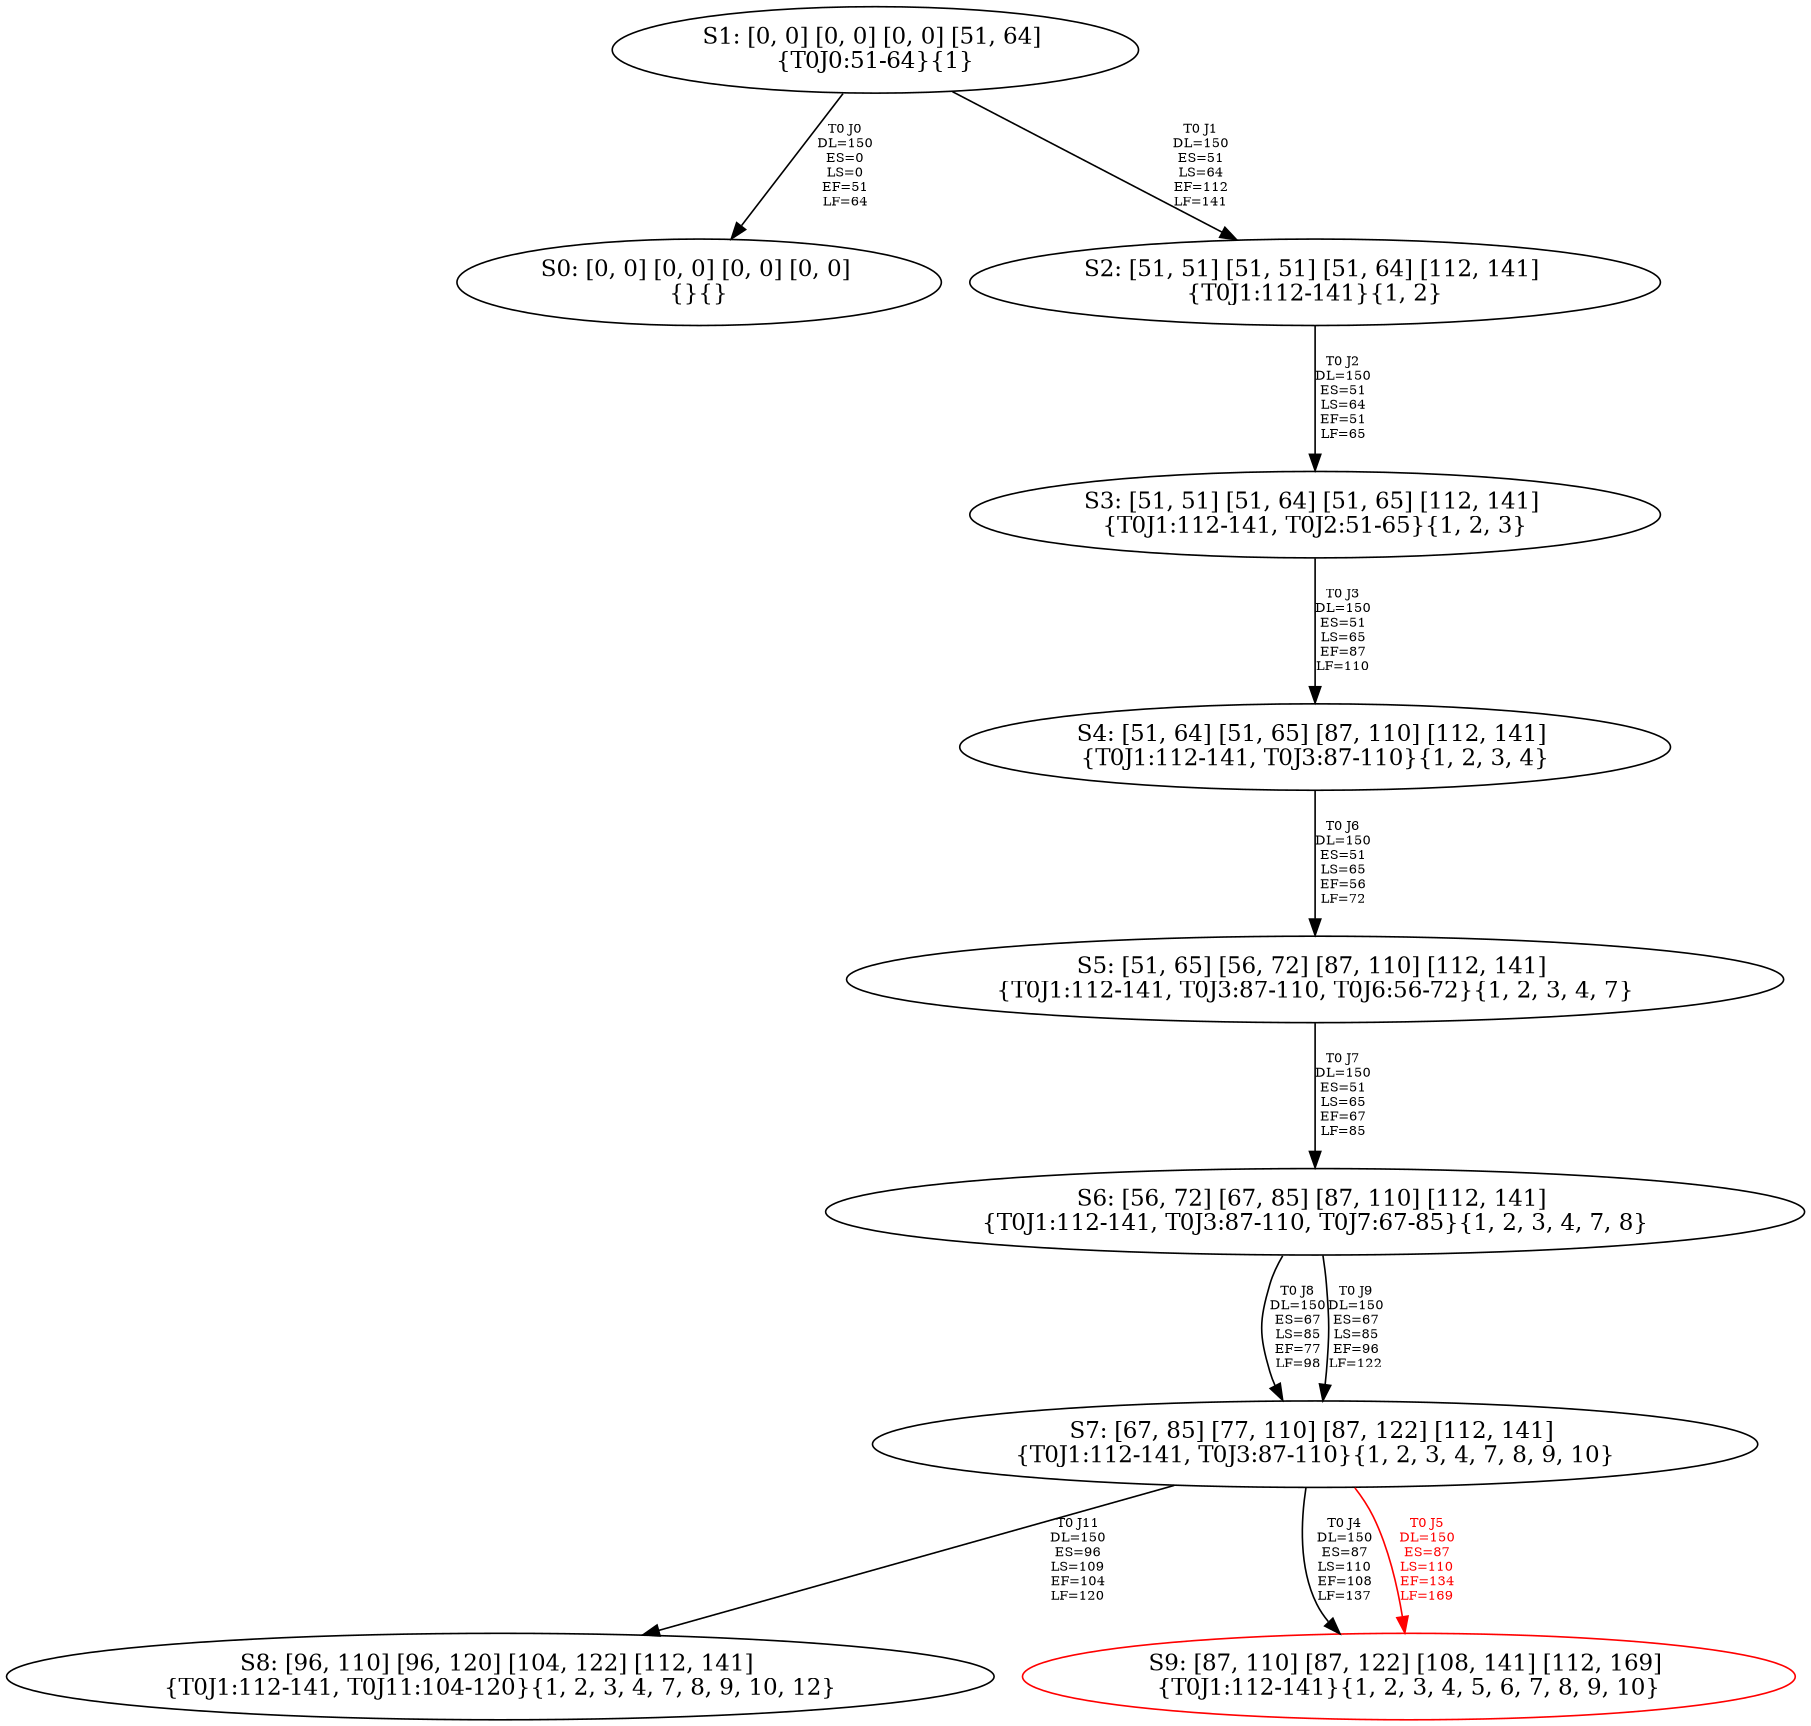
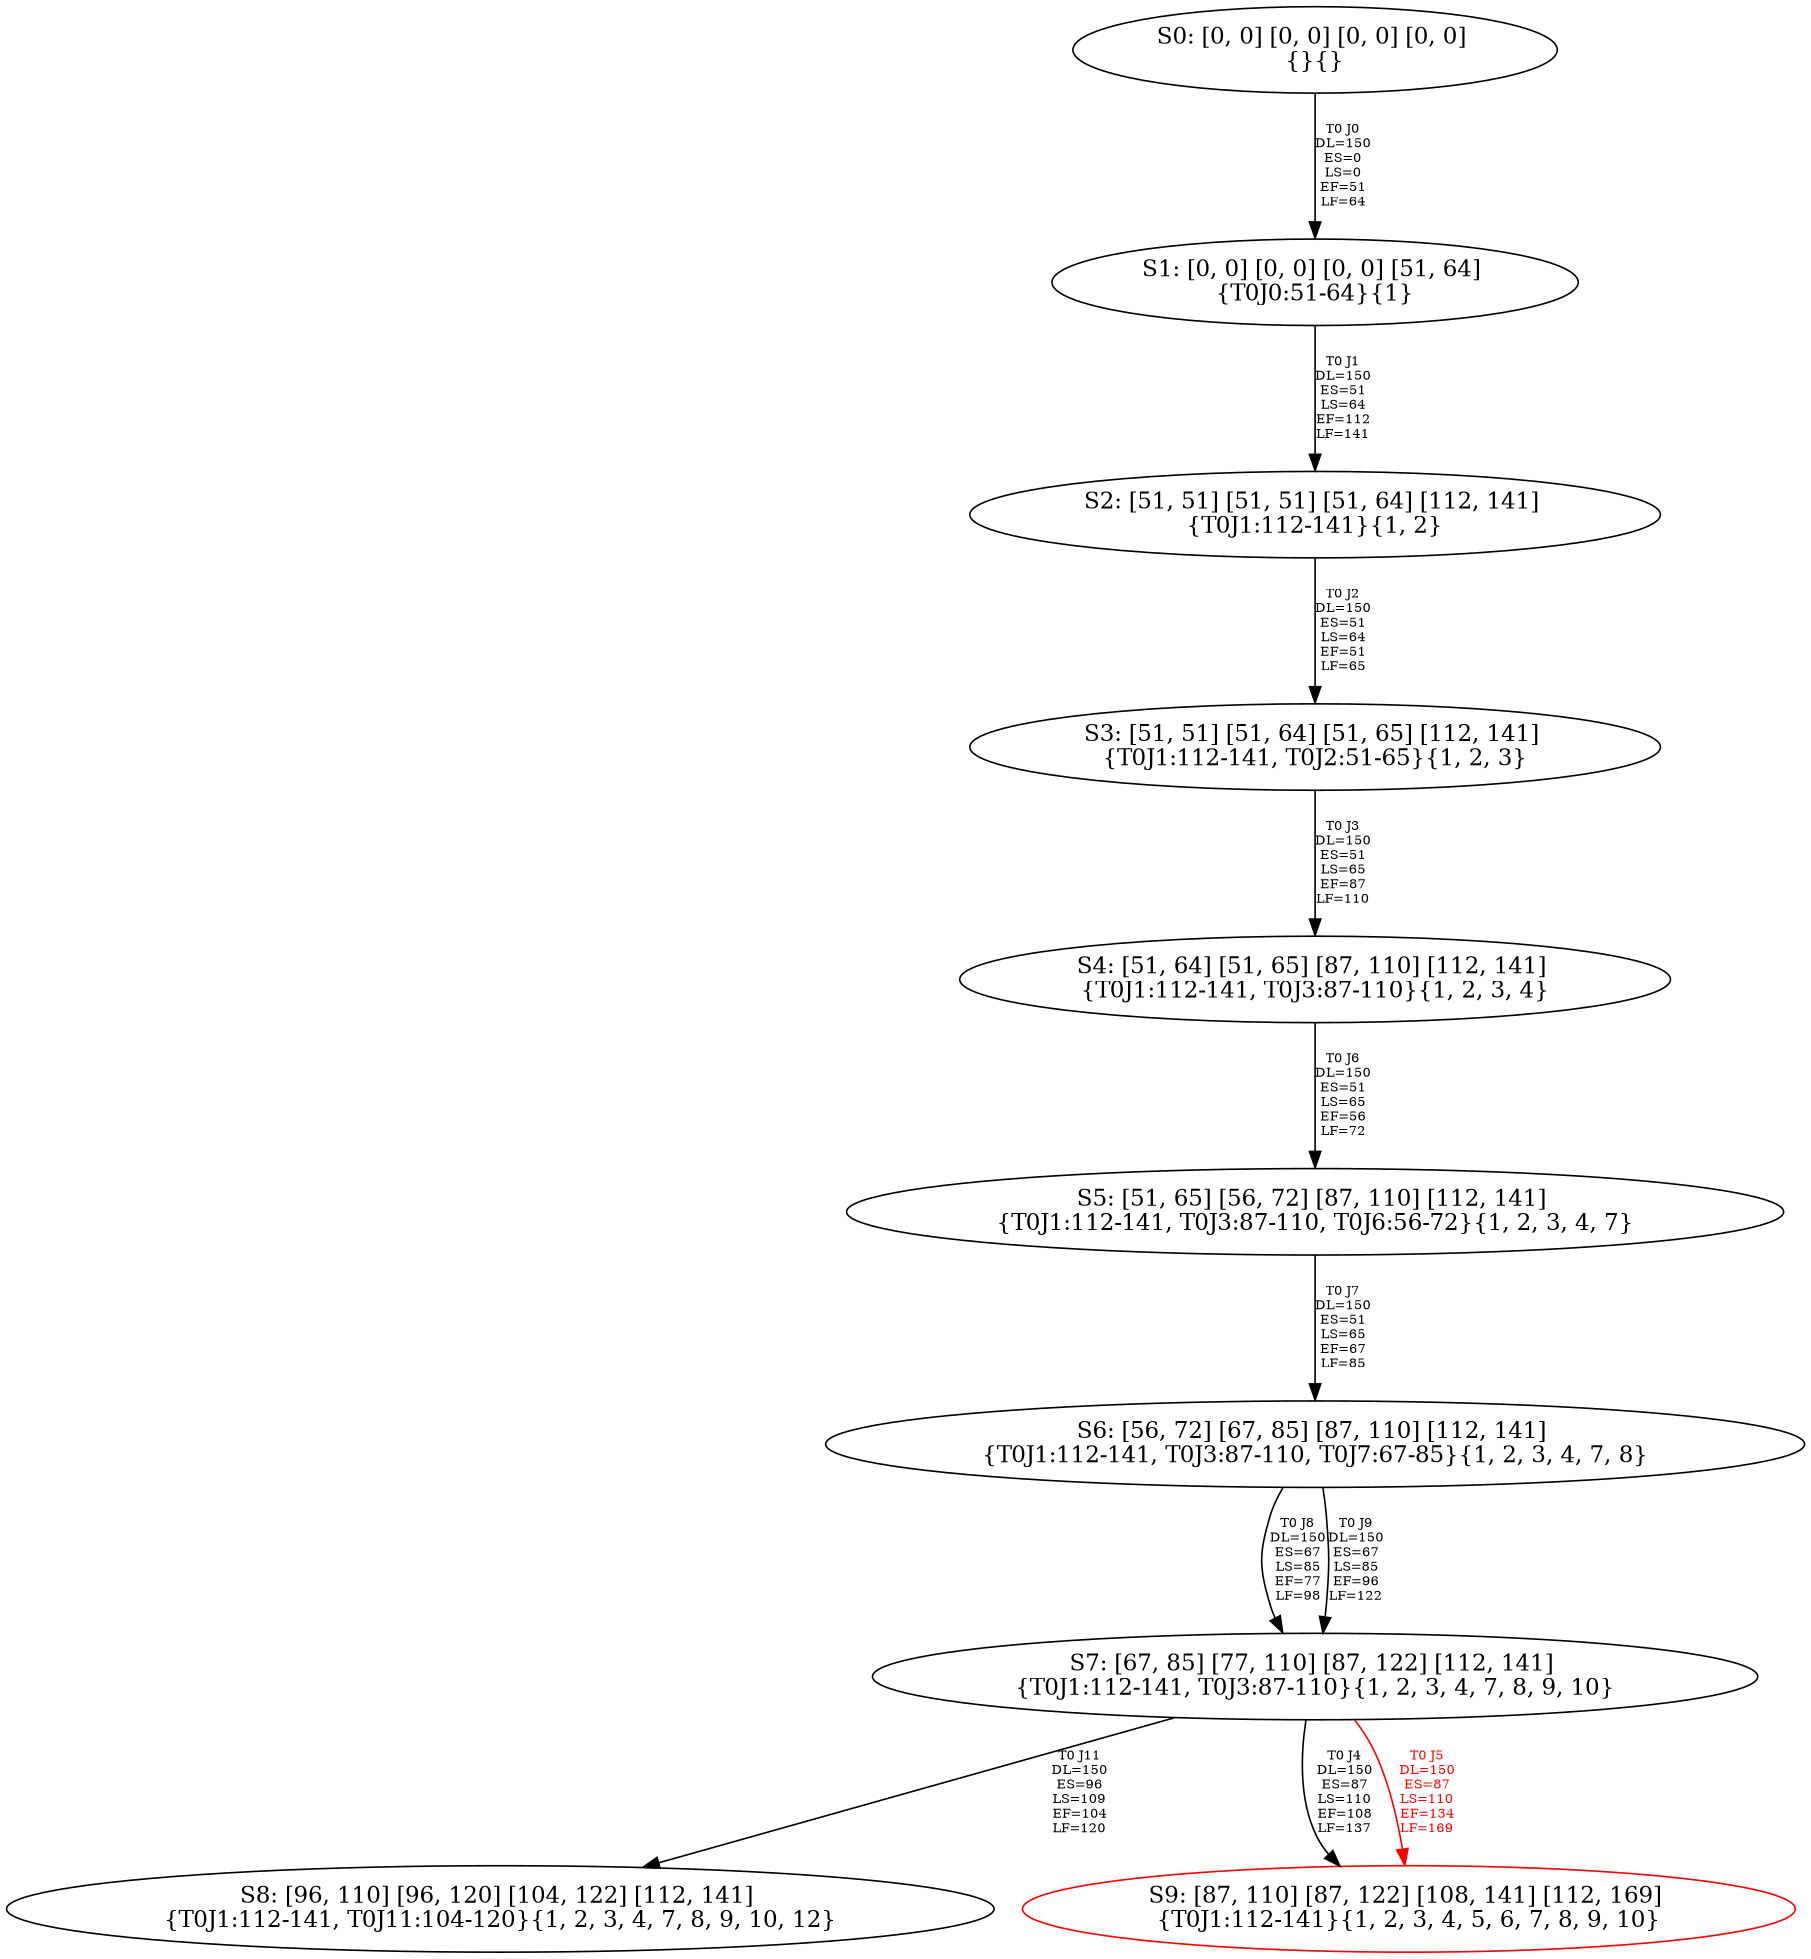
edge "S1: [0, 0] [0, 0] [0, 0] [51, 64] {T0J0:51-64}{1}" -> "S0: [0, 0] [0, 0] [0, 0] [0, 0] {}{}": reversed
